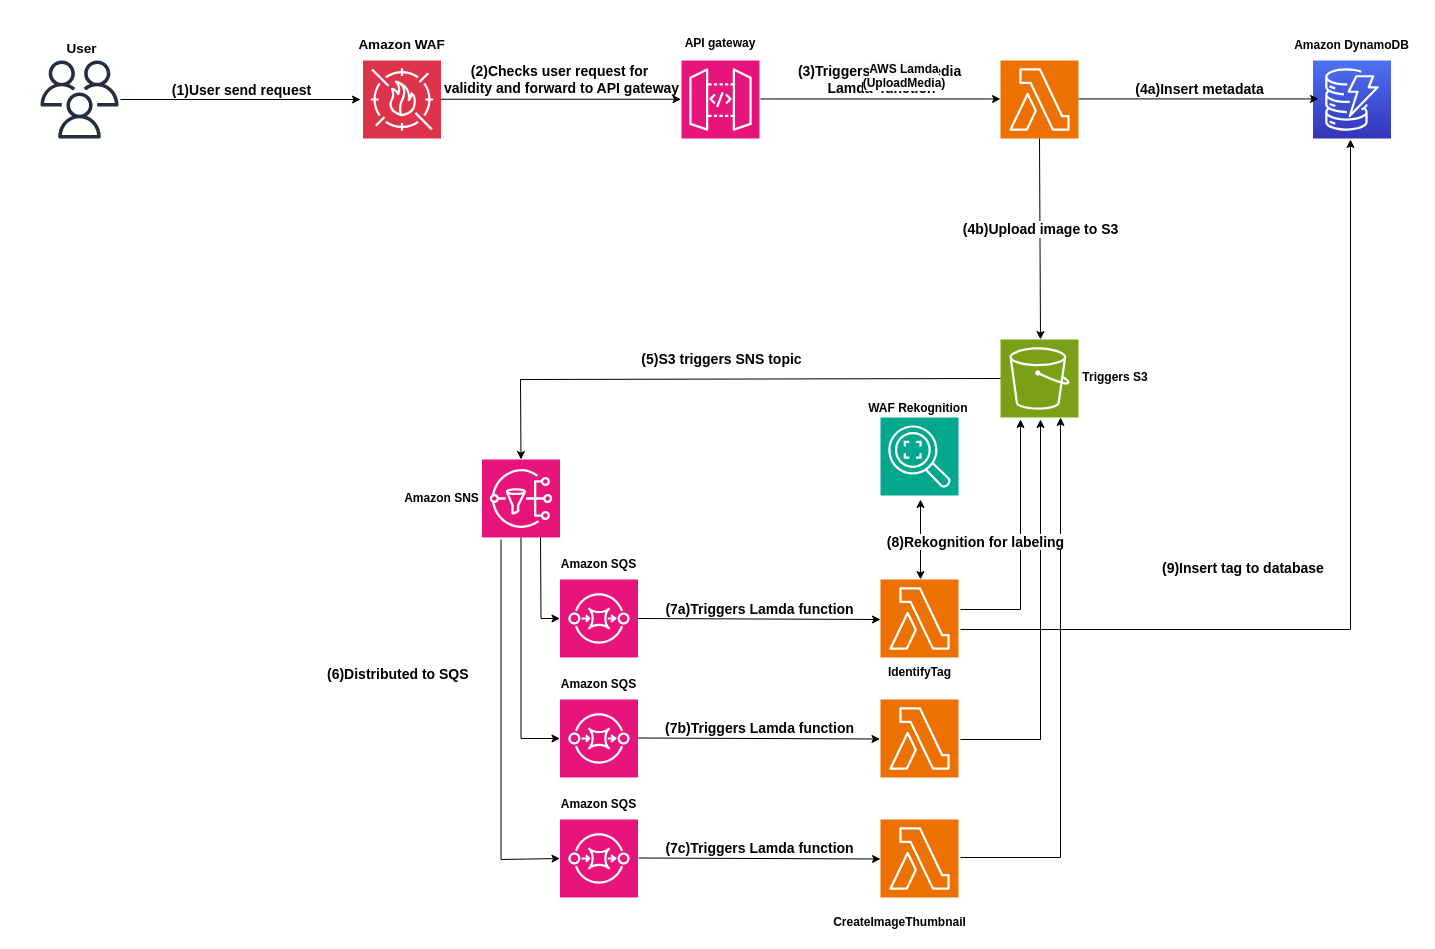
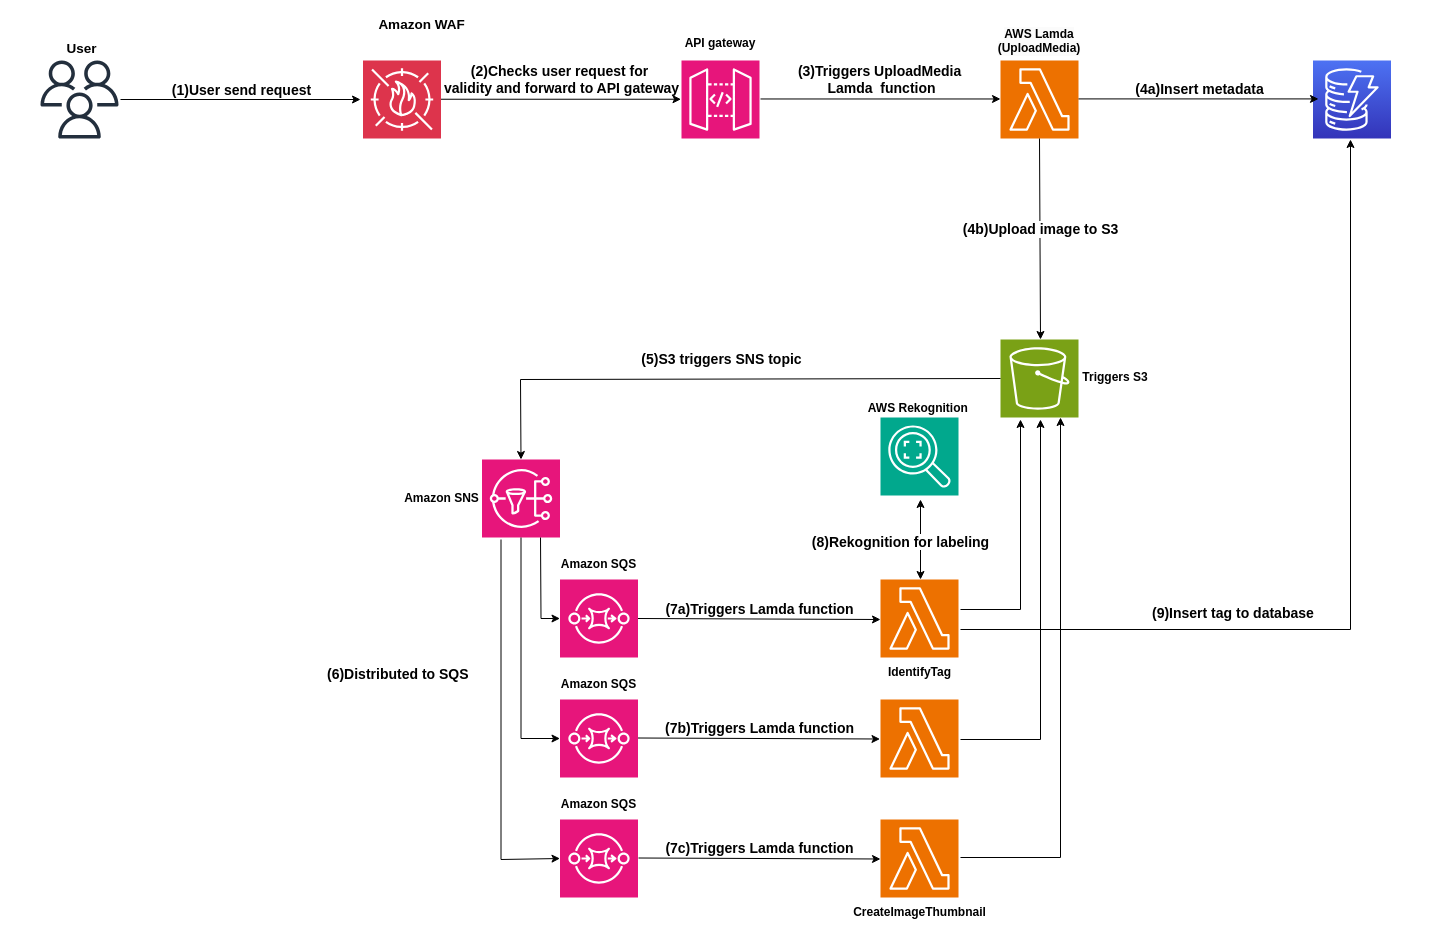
node "Amazon WAF": moved (402, 46) -> (422, 26)
node "Amazon DynamoDB": removed
node "AWS Lamda (UploadMedia)": moved (905, 76) -> (1040, 41)
node "WAF Rekognition": label "WAF Rekognition" -> "AWS Rekognition"
node "(8)Rekognition for labeling": moved (976, 543) -> (901, 543)
node "(9)Insert tag to database": moved (1251, 574) -> (1241, 619)
node "CreateImageThumbnail": moved (900, 923) -> (920, 913)
